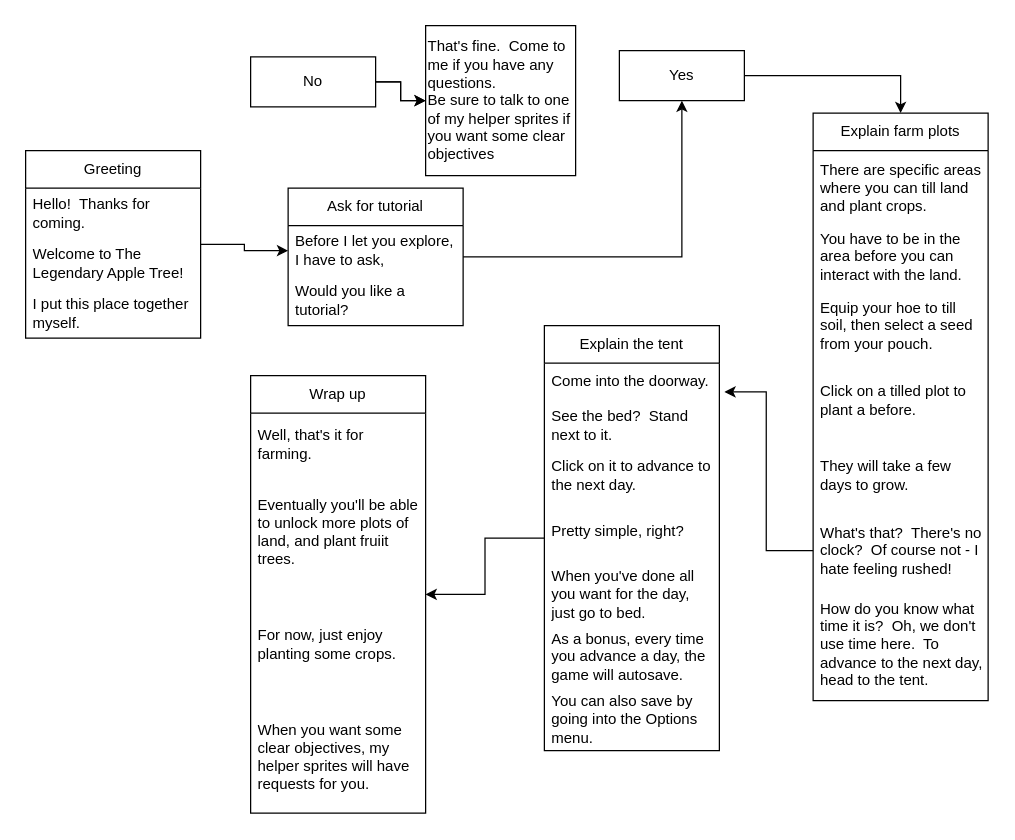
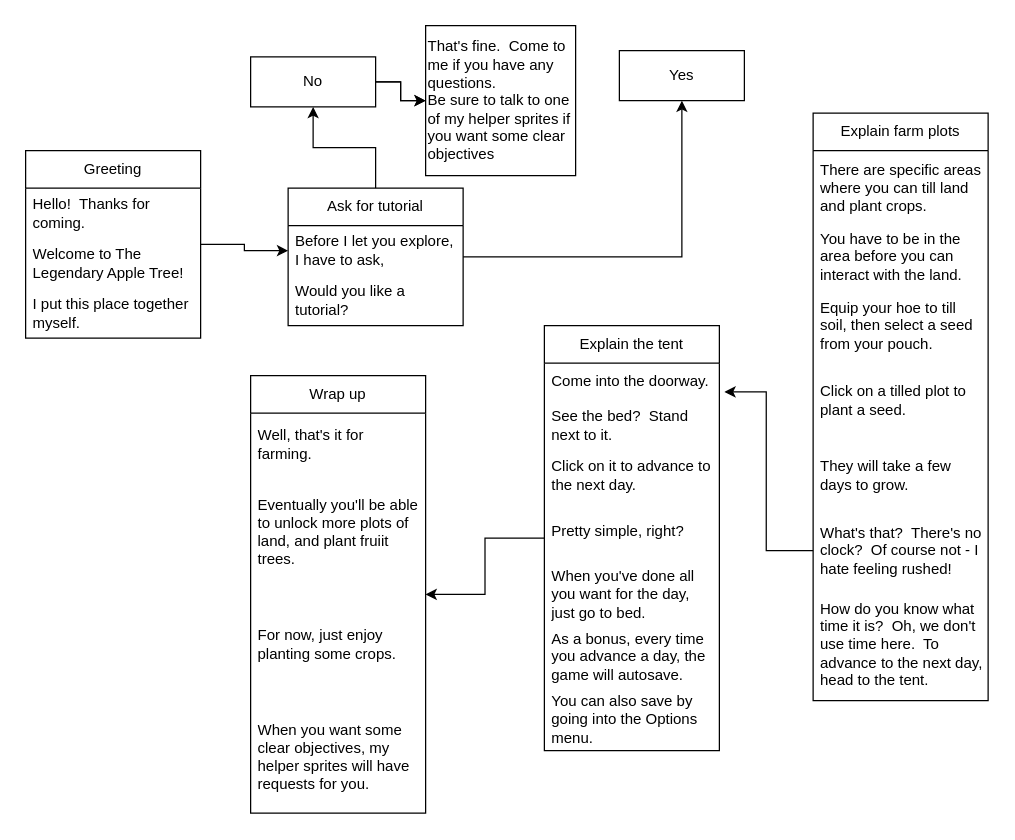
edge "Yes" -> "Explain farm plots": removed
edge "Ask for tutorial" -> "No": added
node "Click on a tilled plot to plant a before.": label "Click on a tilled plot to plant a before." -> "Click on a tilled plot to plant a seed."
